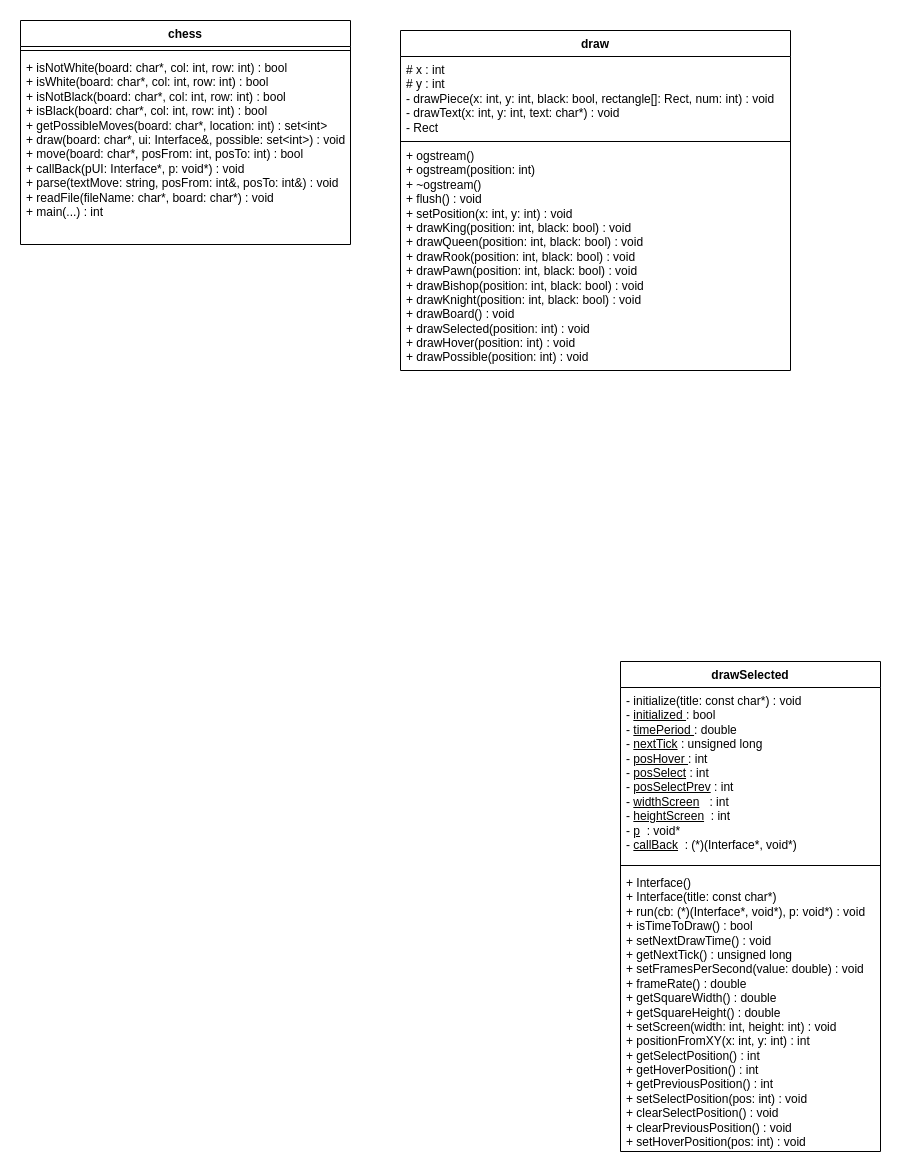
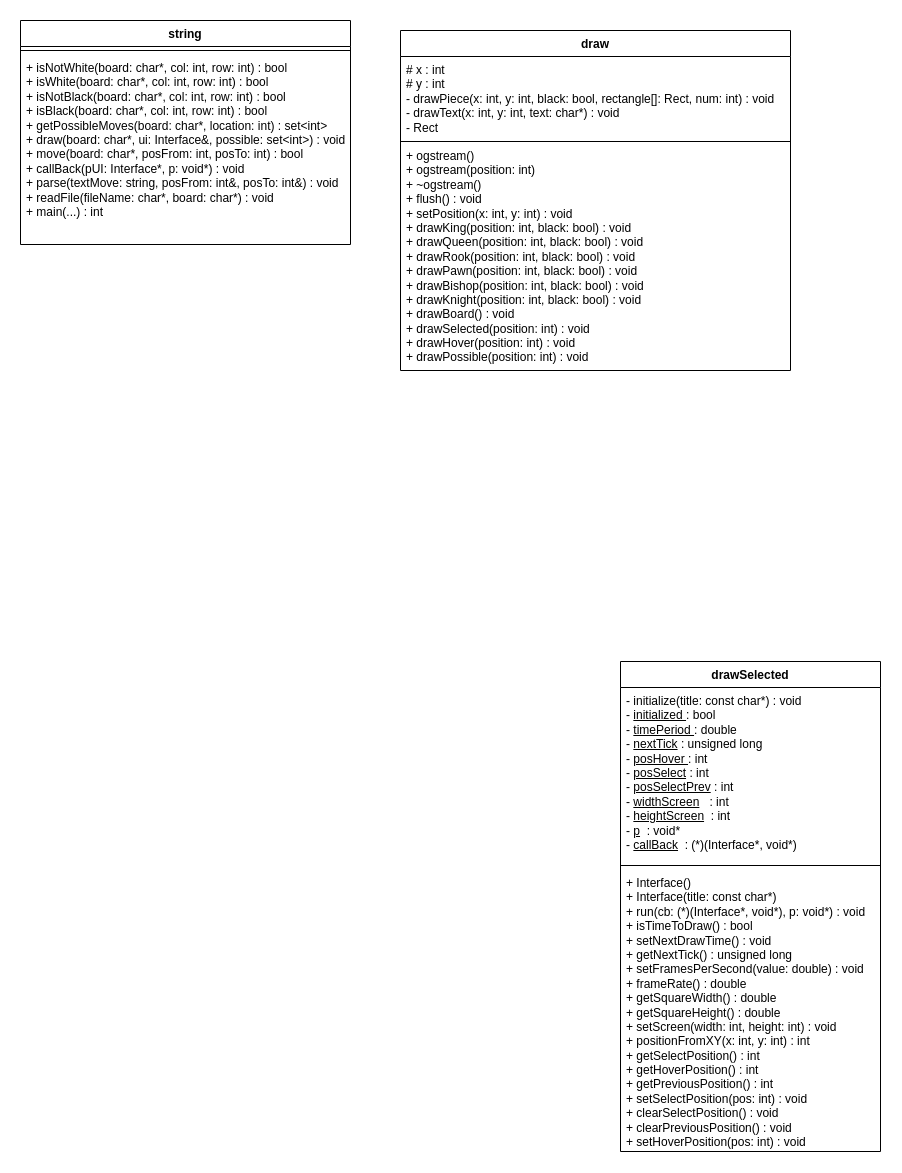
node "chess": label "chess" -> "string"
